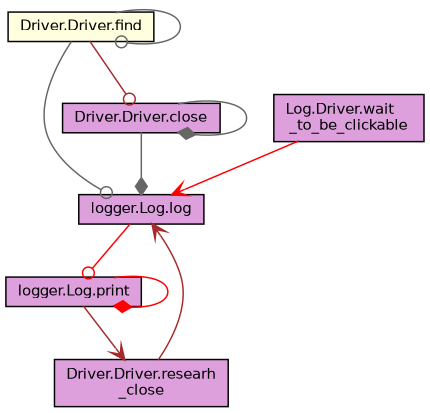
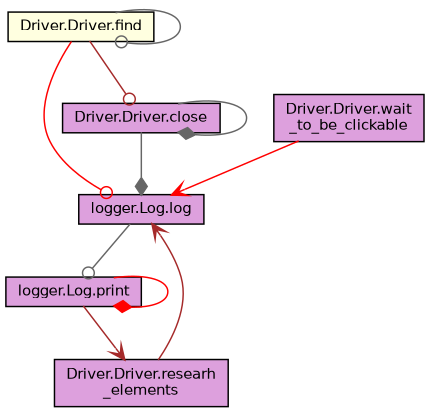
node "Log.Driver.wait _to_be_clickable": label "Log.Driver.wait _to_be_clickable" -> "Driver.Driver.wait _to_be_clickable"
edge "Driver.Driver.find" -> "logger.Log.log": color gray40 -> red
edge "logger.Log.log" -> "logger.Log.print": color red -> gray40
node "Driver.Driver.researh _close": label "Driver.Driver.researh _close" -> "Driver.Driver.researh _elements"
